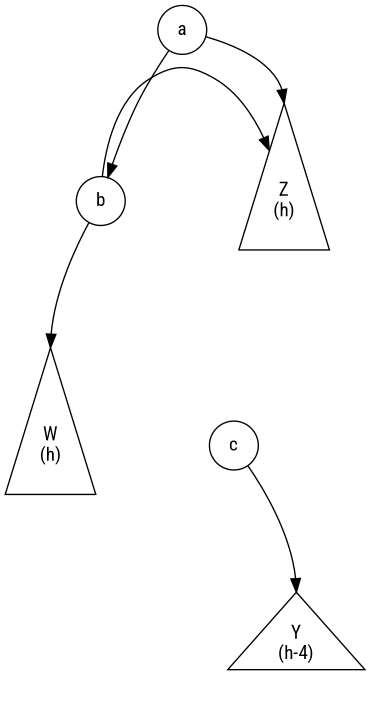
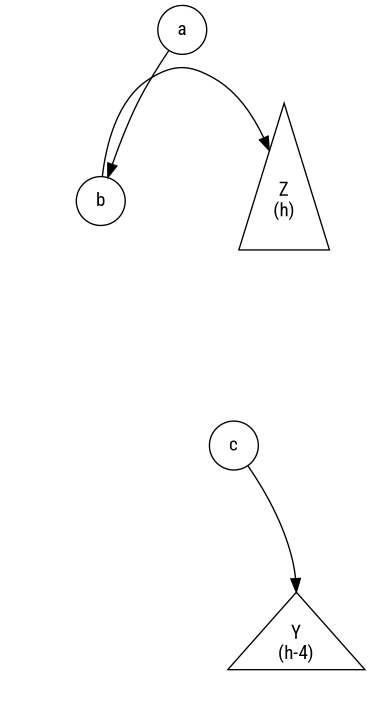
edge "a" -> "Z (h)": removed
node "W (h)": removed
